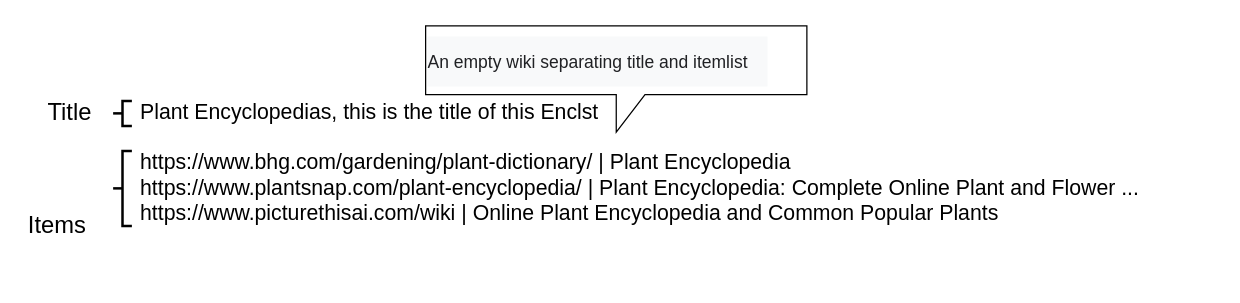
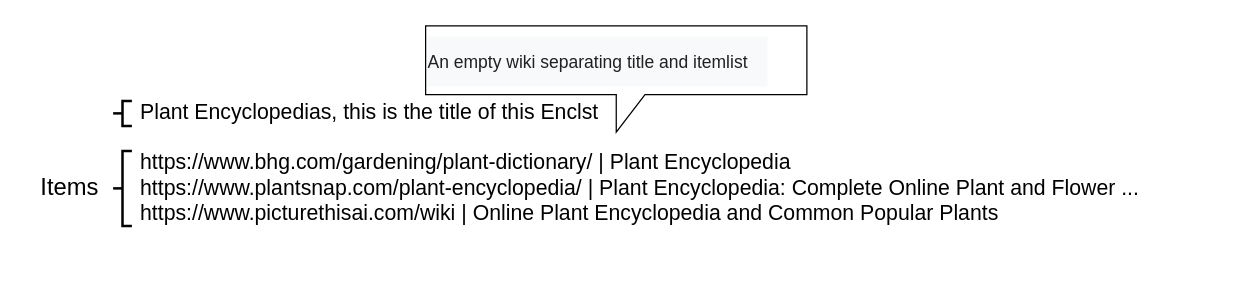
node "Title": removed
node "Items": moved (57, 226) -> (69, 188)
